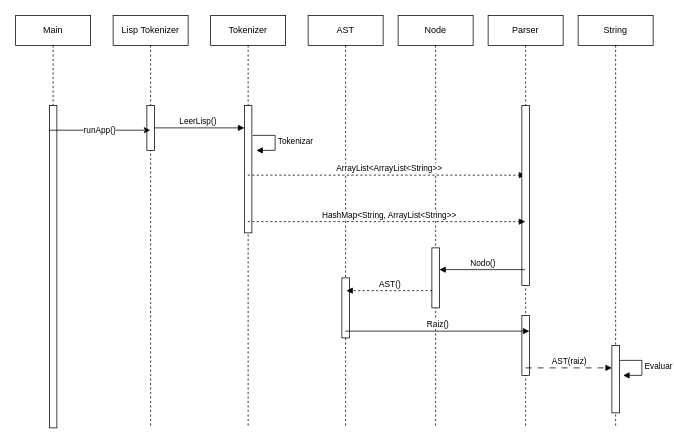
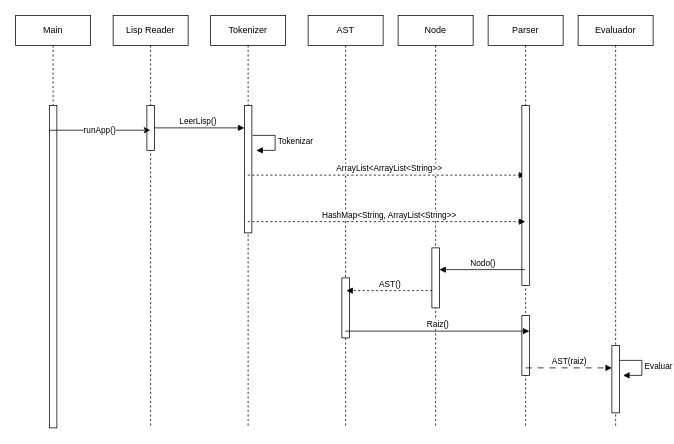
node "Lisp Tokenizer": label "Lisp Tokenizer" -> "Lisp Reader"
node "String": label "String" -> "Evaluador"
